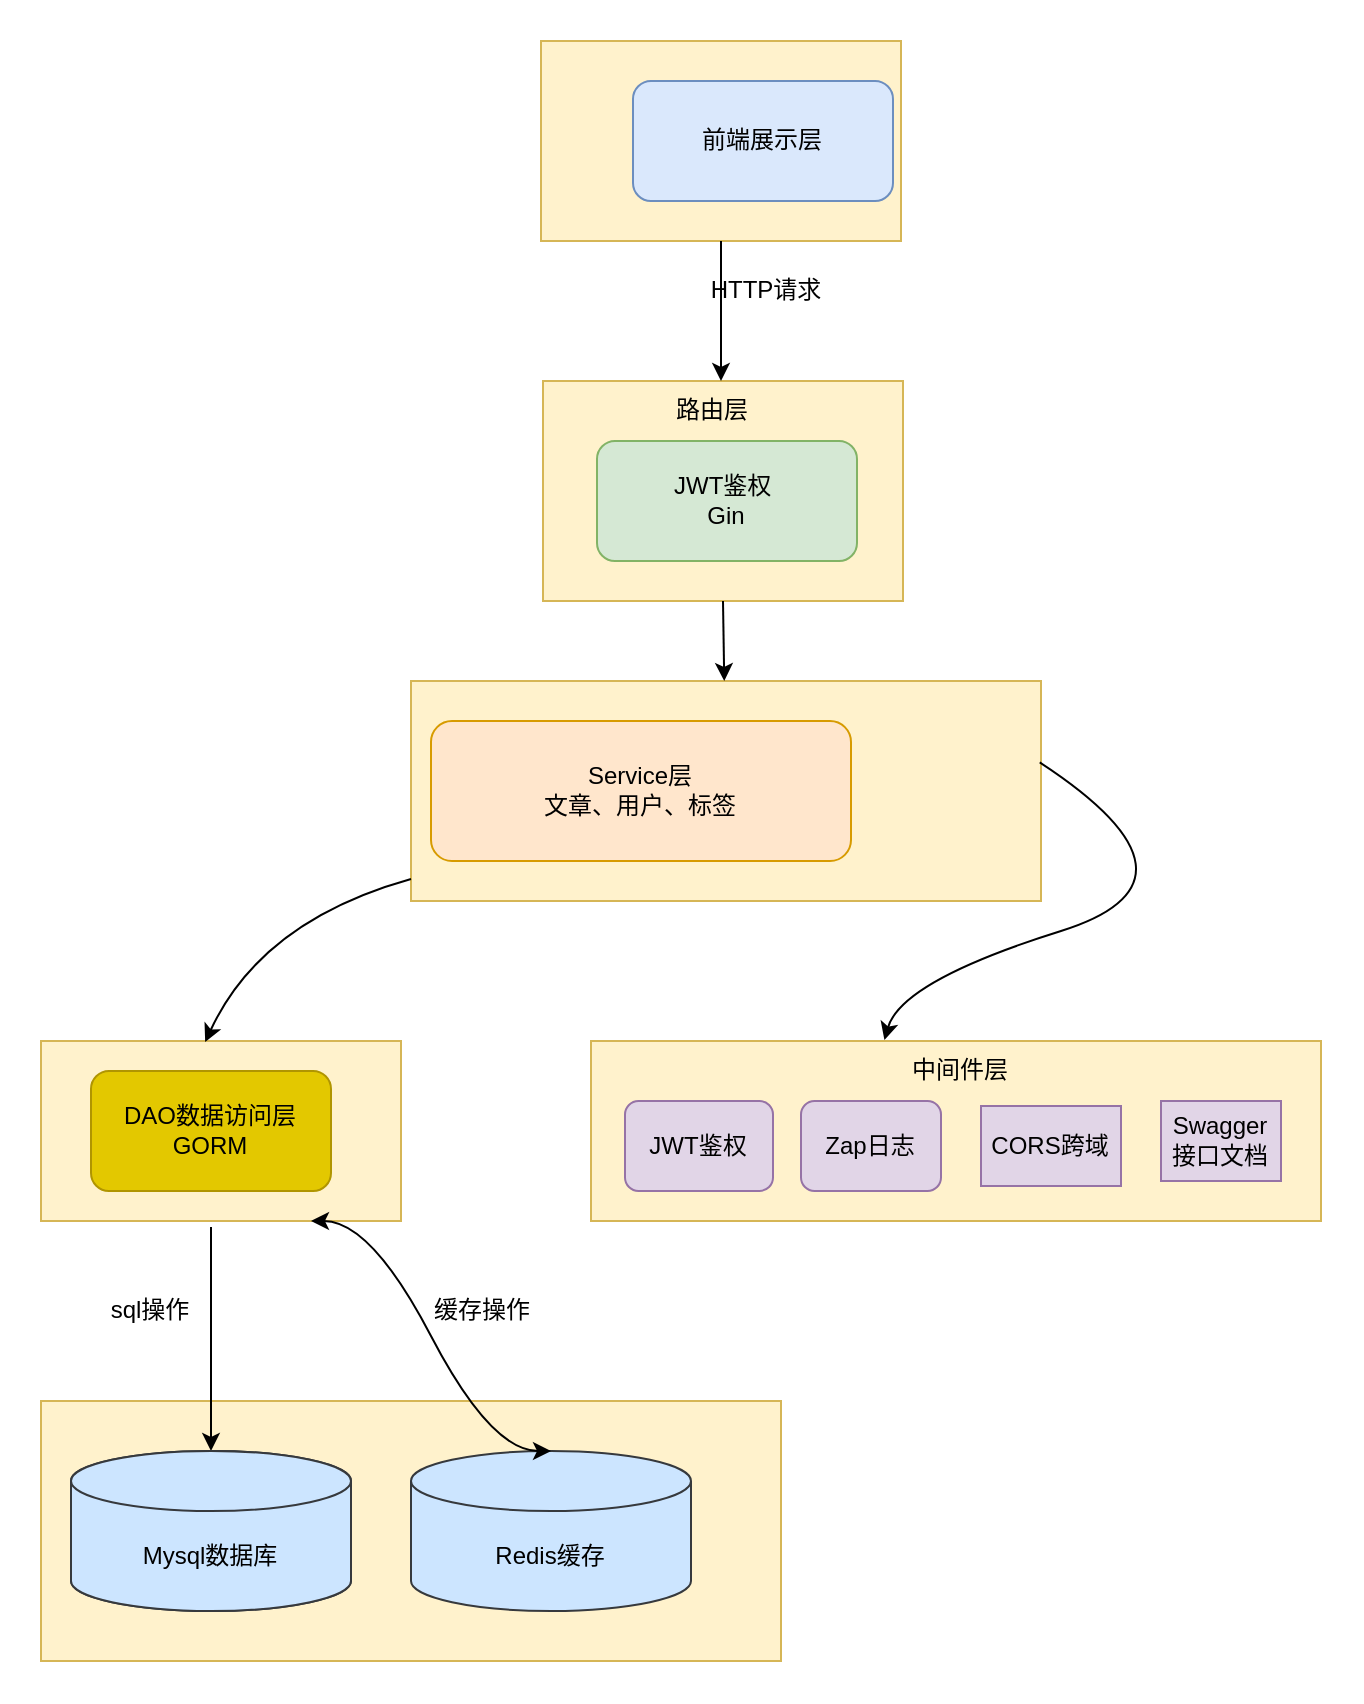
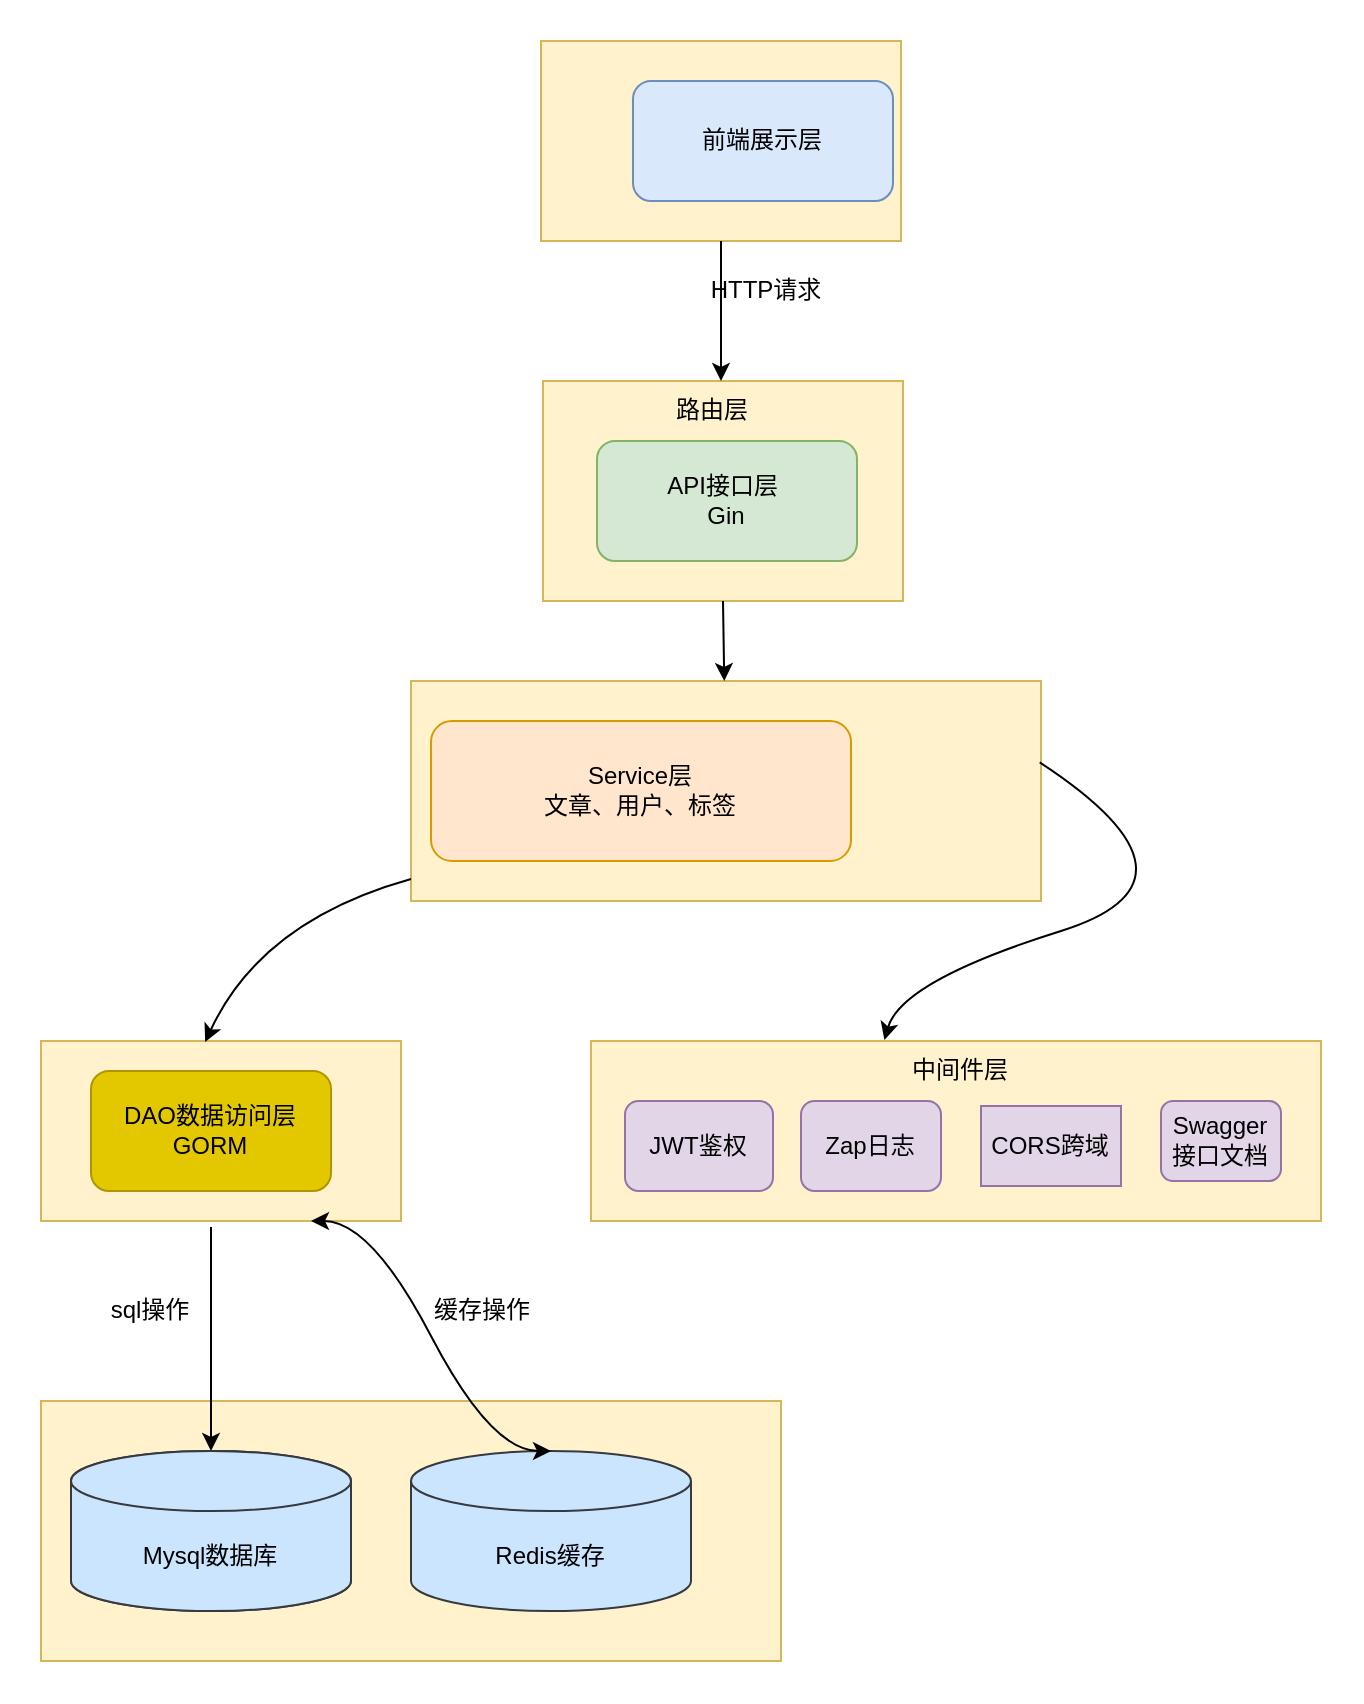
node "JWT鉴权 Gin": label "JWT鉴权 Gin" -> "API接口层 Gin"
node "Swagger接口文档": shape rectangle -> rounded rectangle
